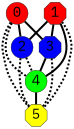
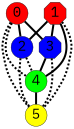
node "5": shape octagon -> ellipse
